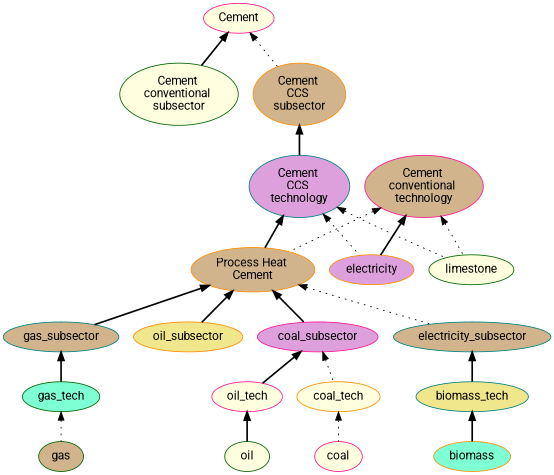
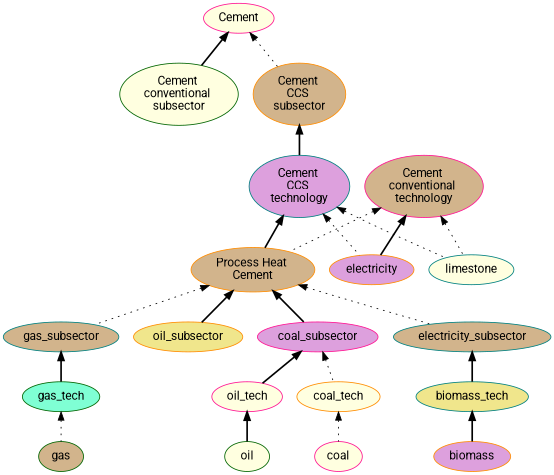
node "limestone": color darkgreen -> teal
edge "gas_subsector" -> "Process Heat Cement": style bold -> dotted
node "biomass": fillcolor aquamarine -> plum
